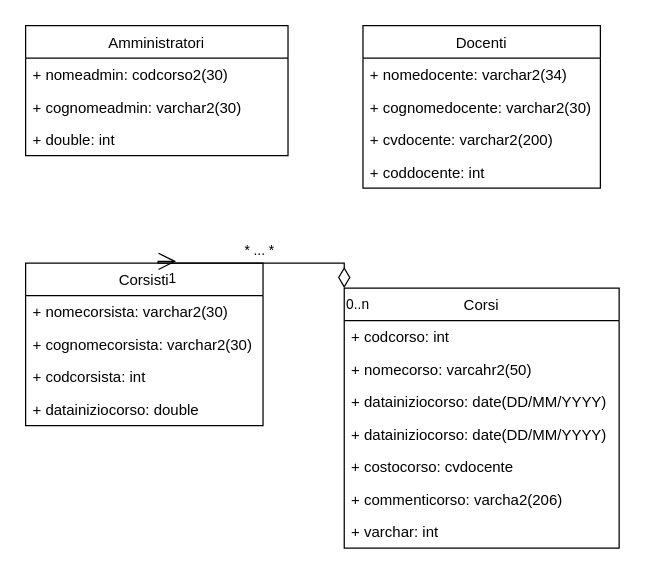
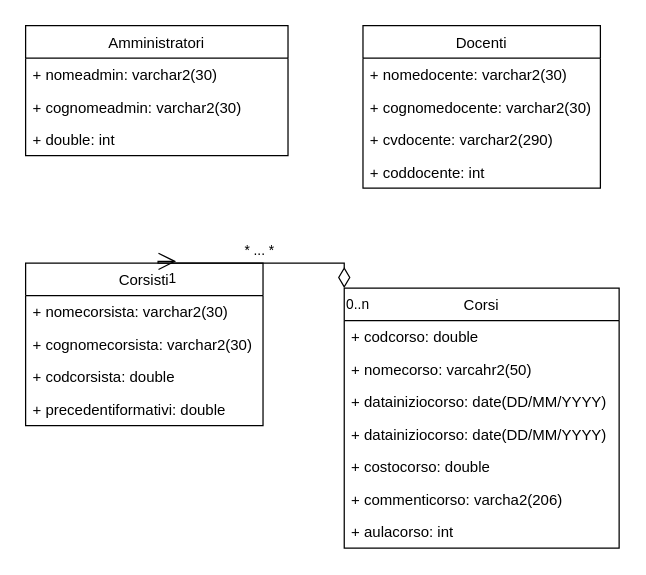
node "+ nomeadmin: codcorso2(30)": label "+ nomeadmin: codcorso2(30)" -> "+ nomeadmin: varchar2(30)"
node "+ nomedocente: varchar2(34)": label "+ nomedocente: varchar2(34)" -> "+ nomedocente: varchar2(30)"
node "+ cvdocente: varchar2(200)": label "+ cvdocente: varchar2(200)" -> "+ cvdocente: varchar2(290)"
node "+ codcorso: int": label "+ codcorso: int" -> "+ codcorso: double"
node "+ codcorsista: int": label "+ codcorsista: int" -> "+ codcorsista: double"
node "+ datainiziocorso: double": label "+ datainiziocorso: double" -> "+ precedentiformativi: double"
node "+ costocorso: cvdocente": label "+ costocorso: cvdocente" -> "+ costocorso: double"
node "+ varchar: int": label "+ varchar: int" -> "+ aulacorso: int"
